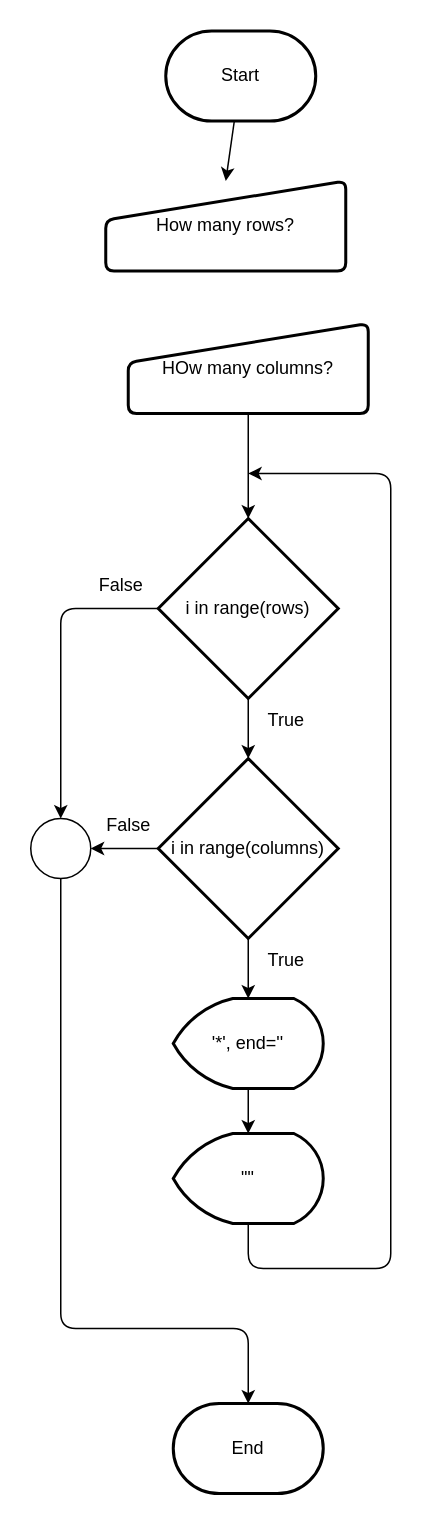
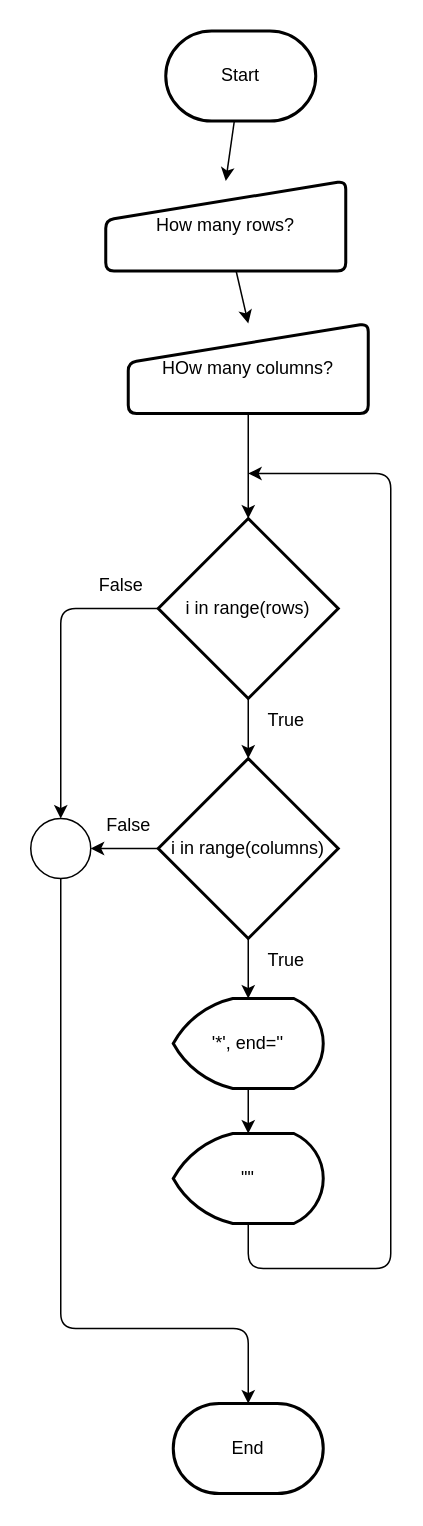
edge "How many rows?" -> "HOw many columns?": added
